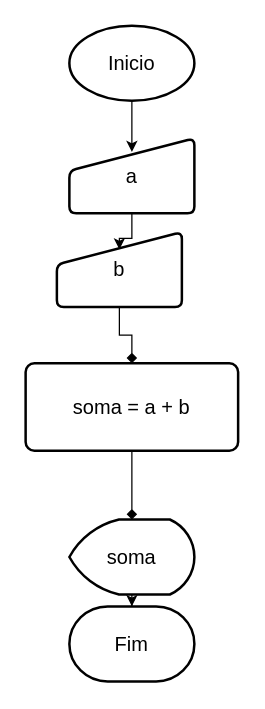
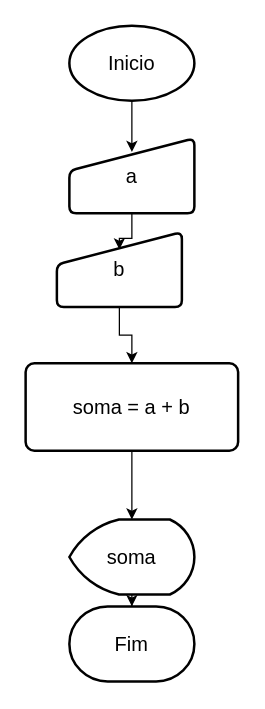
edge "b" -> "soma = a + b": arrowhead diamond -> classic
edge "soma = a + b" -> "soma": arrowhead diamond -> classic
